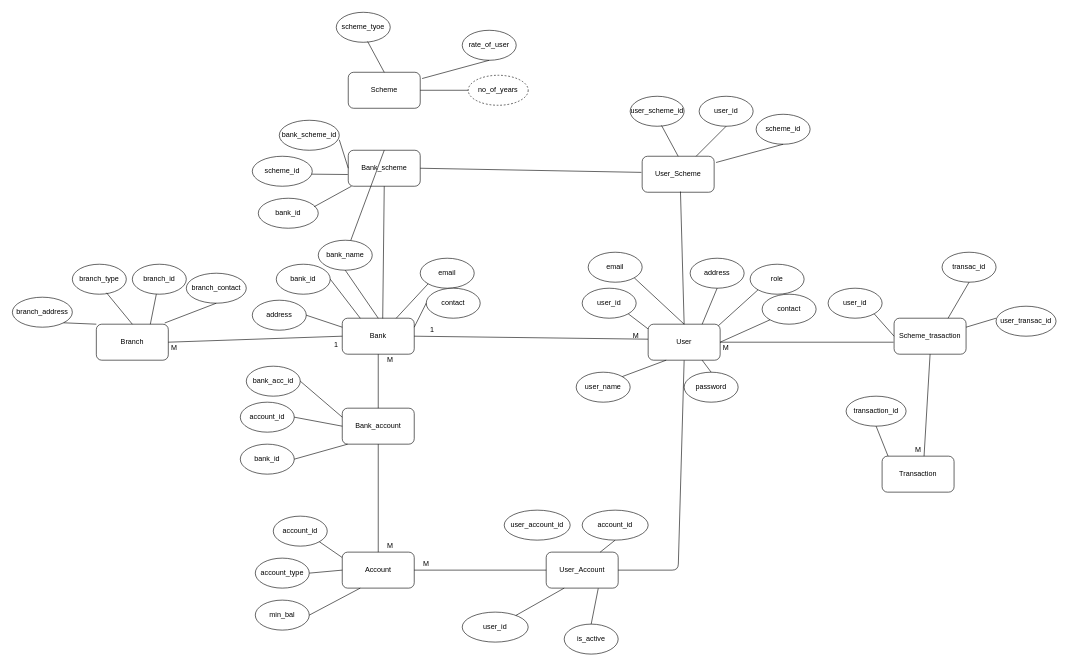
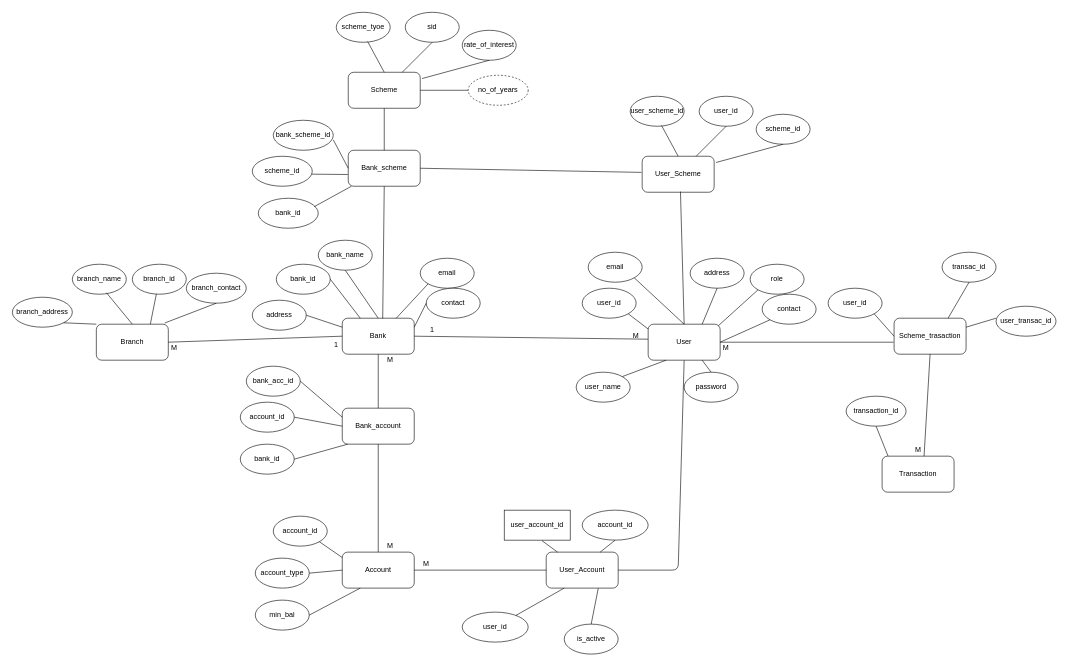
node "sid": added
node "rate_of_user": label "rate_of_user" -> "rate_of_interest"
edge "sid" -- "Scheme": added
node "bank_scheme_id": moved (309, 135) -> (303, 135)
edge "Bank_scheme" -- "bank_name": now "Bank_scheme" -- "Scheme"
node "branch_type": label "branch_type" -> "branch_name"
node "user_account_id": shape ellipse -> rectangle
edge "user_account_id" -- "User_Account": added
